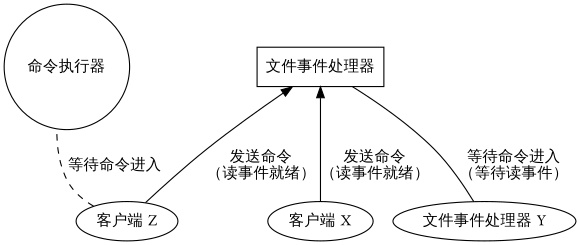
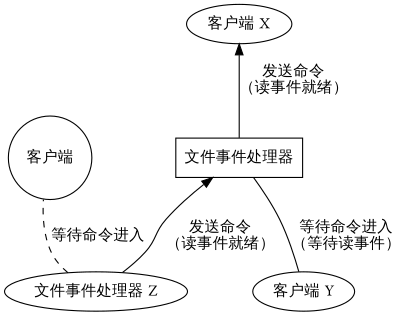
node "命令执行器": label "命令执行器" -> "客户端"
edge "客户端 X" -> "文件事件处理器": reversed
node "客户端 Z": label "客户端 Z" -> "文件事件处理器 Z"
node "文件事件处理器 Y": label "文件事件处理器 Y" -> "客户端 Y"
